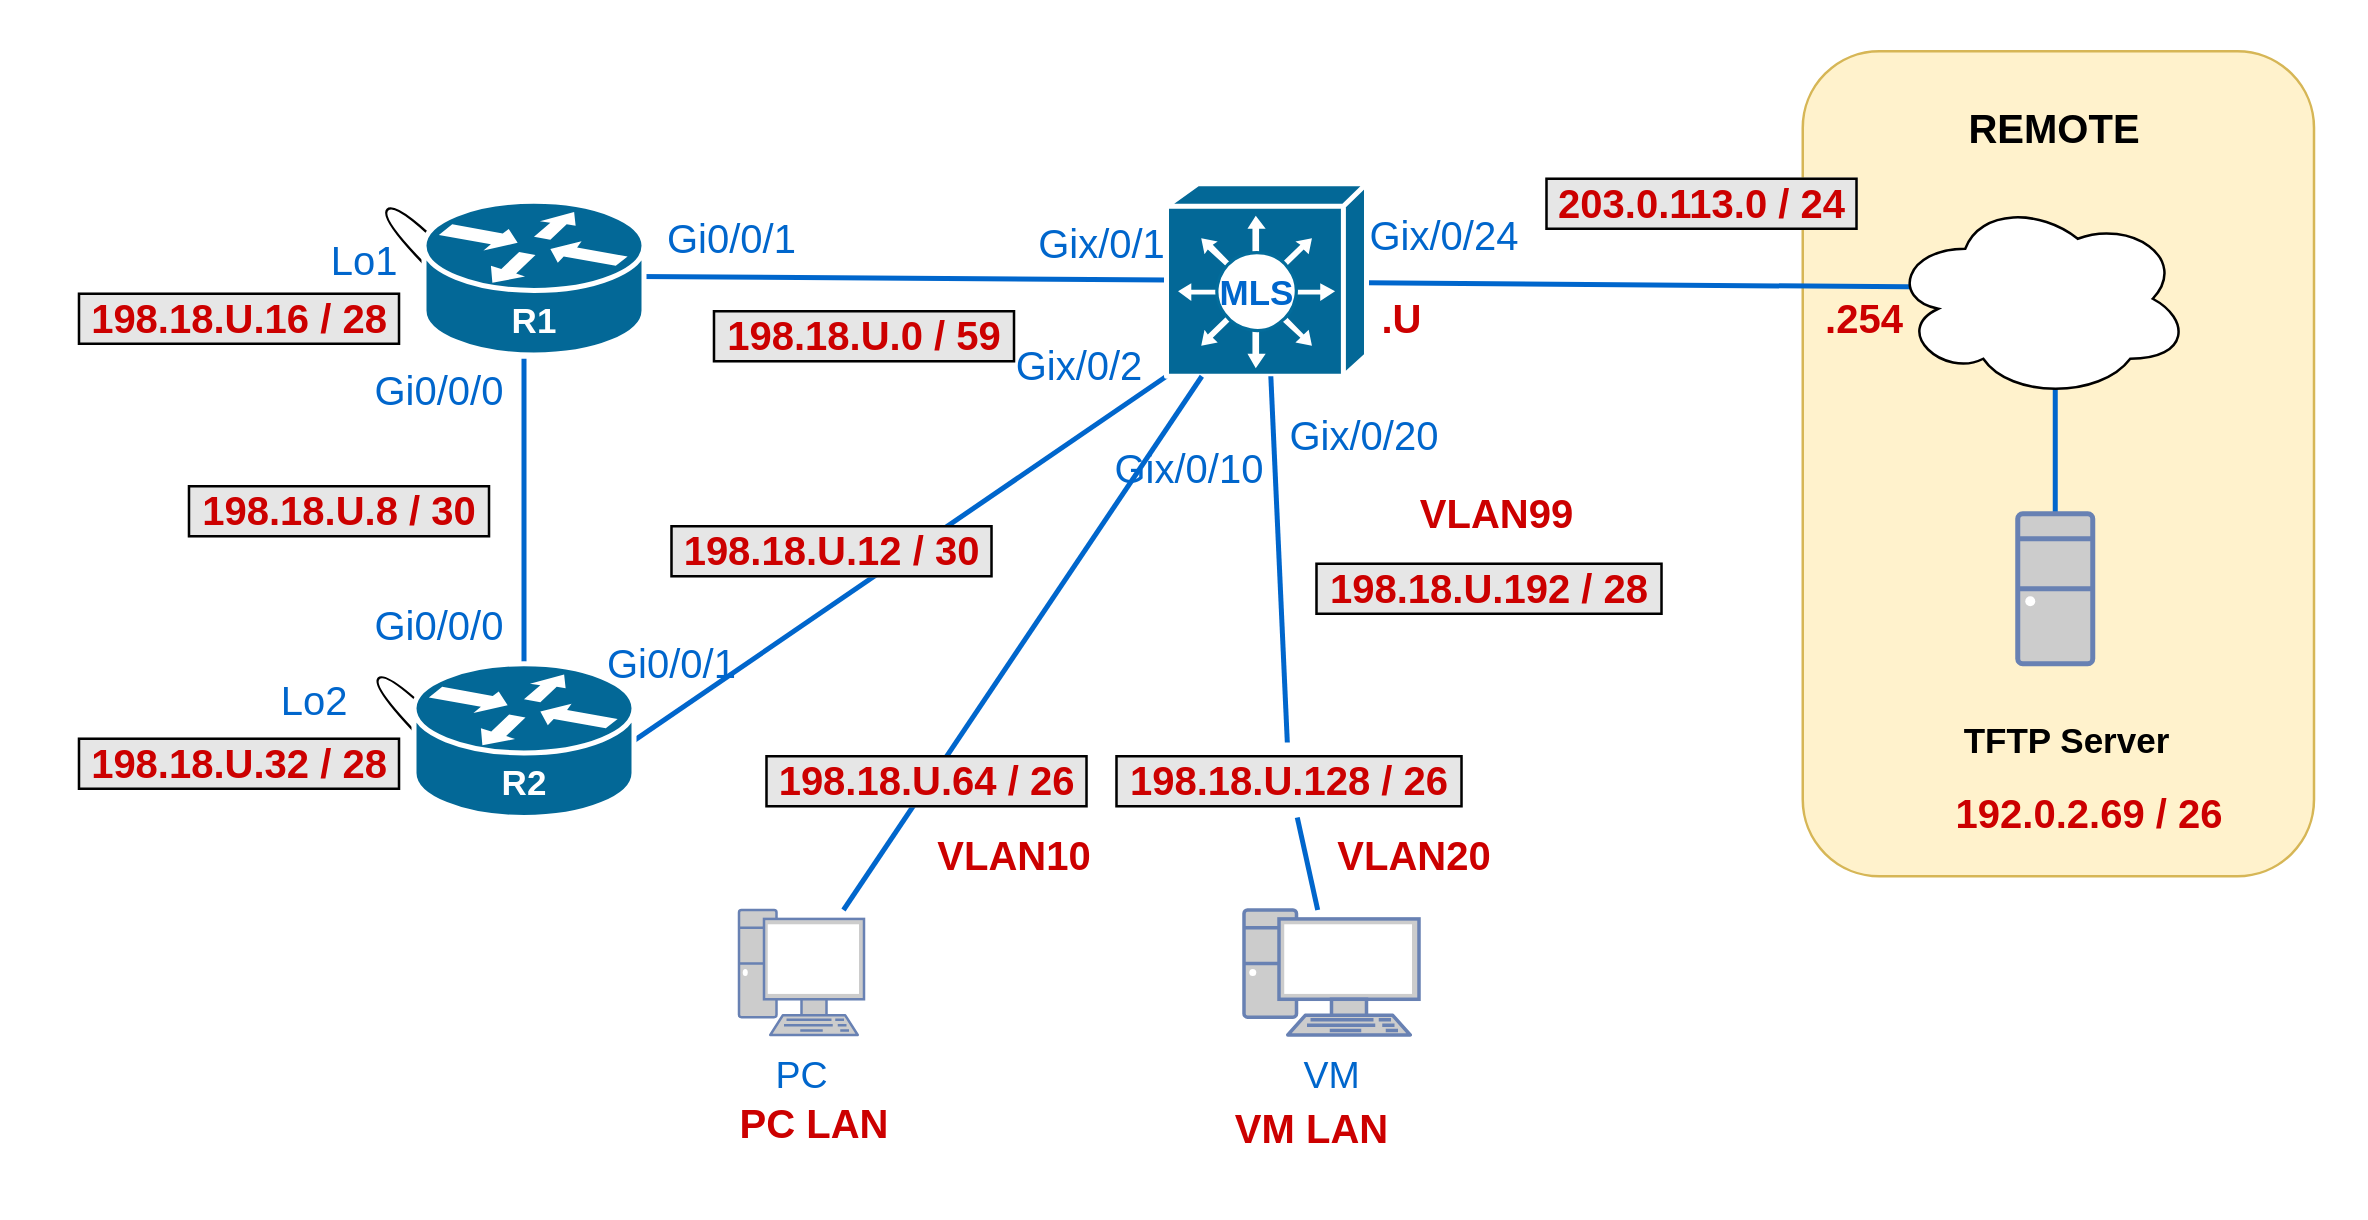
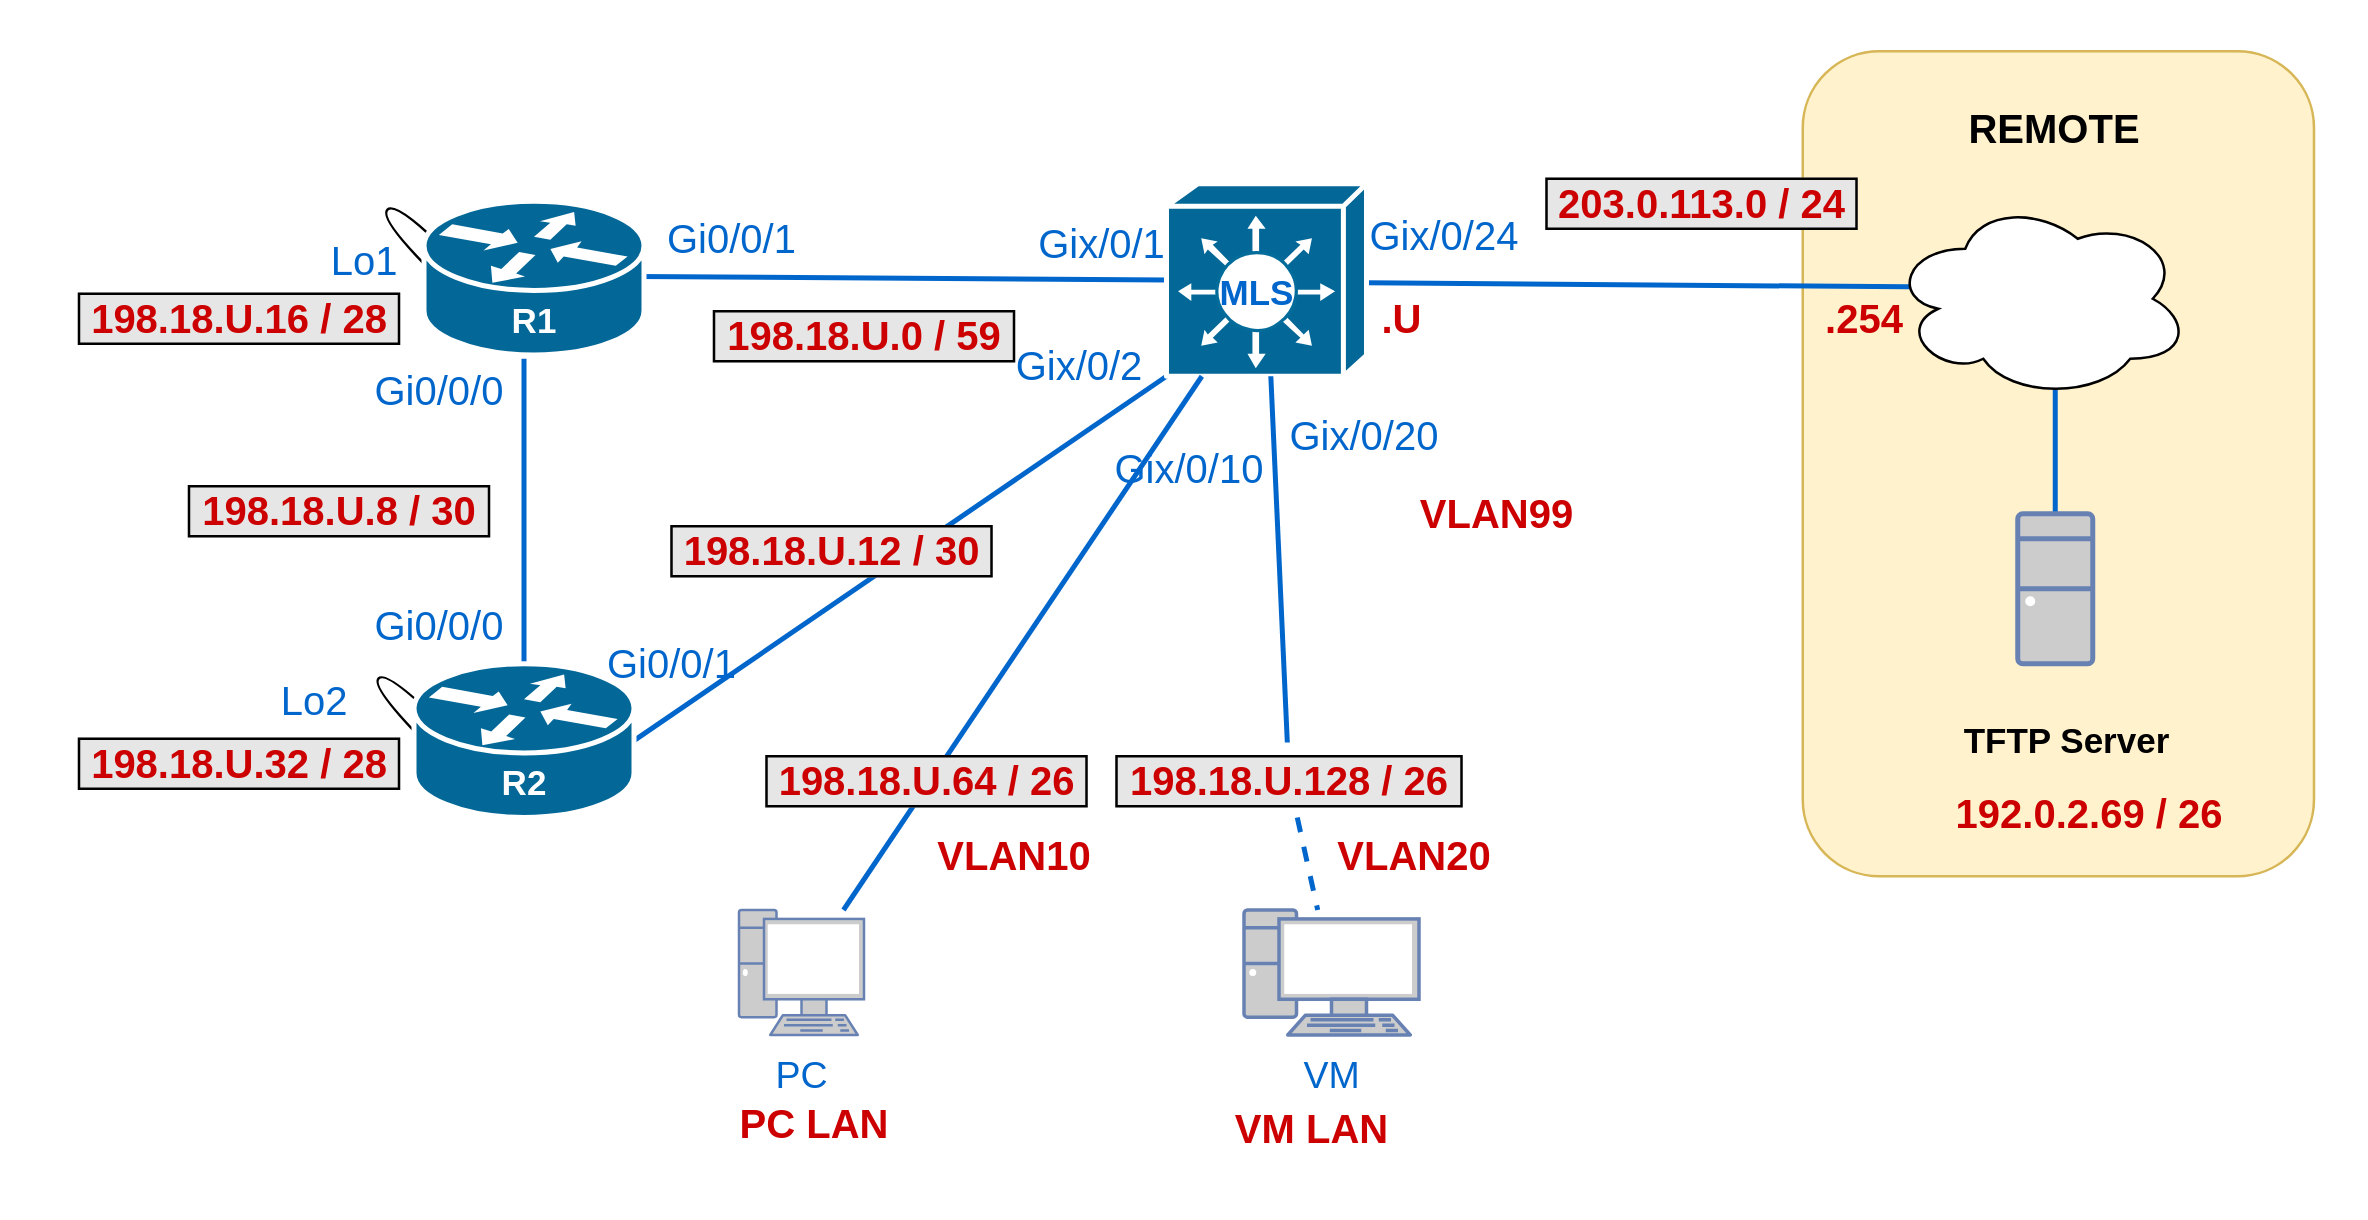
node "198.18.U.192 / 28": removed
edge "198.18.U.128 / 26" -- "VM": style solid -> dashed
